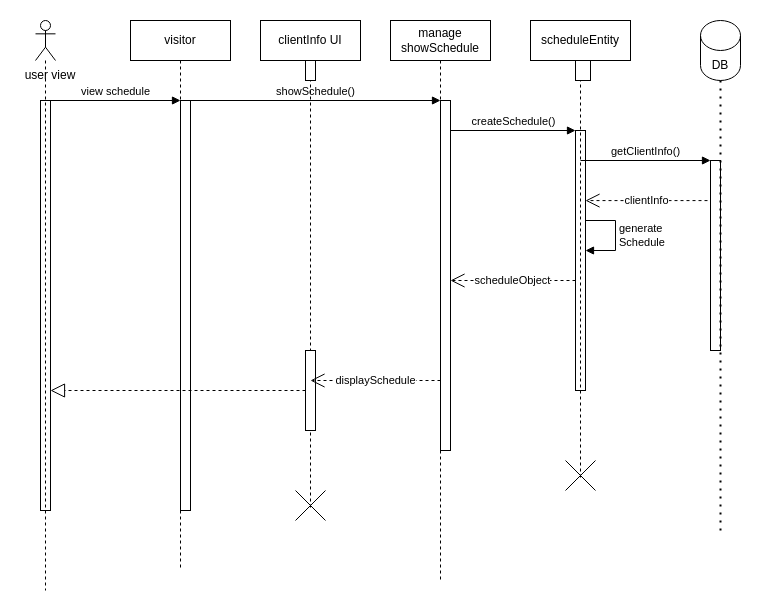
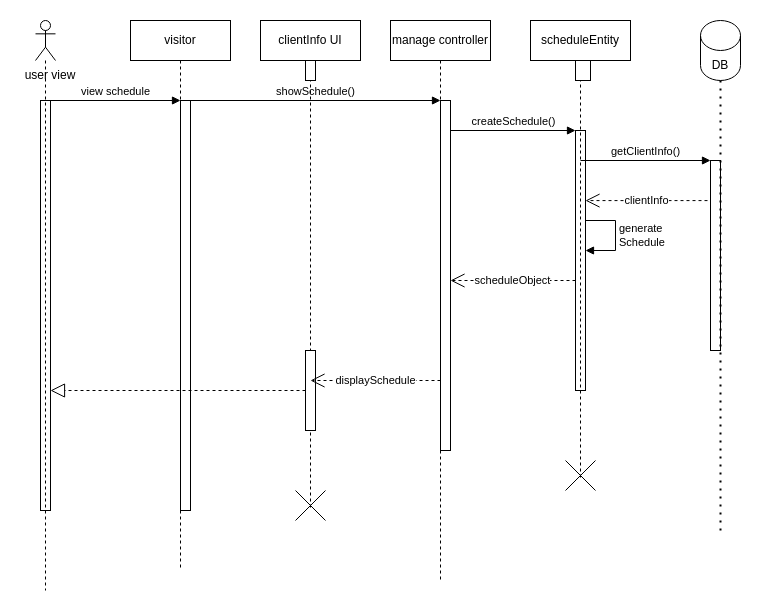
node "manage showSchedule": label "manage showSchedule" -> "manage controller"
